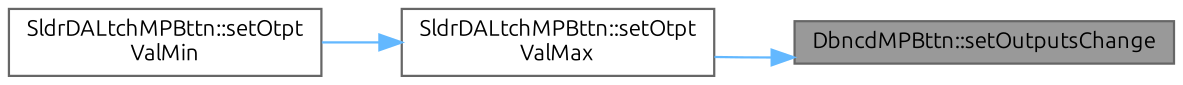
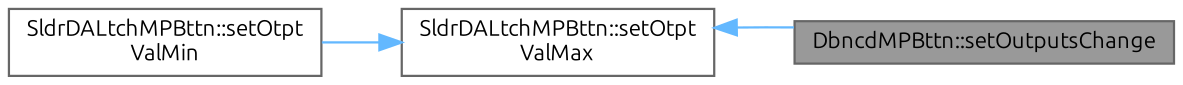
edge "SldrDALtchMPBttn::setOtpt ValMax" -> "DbncdMPBttn::setOutputsChange": reversed
